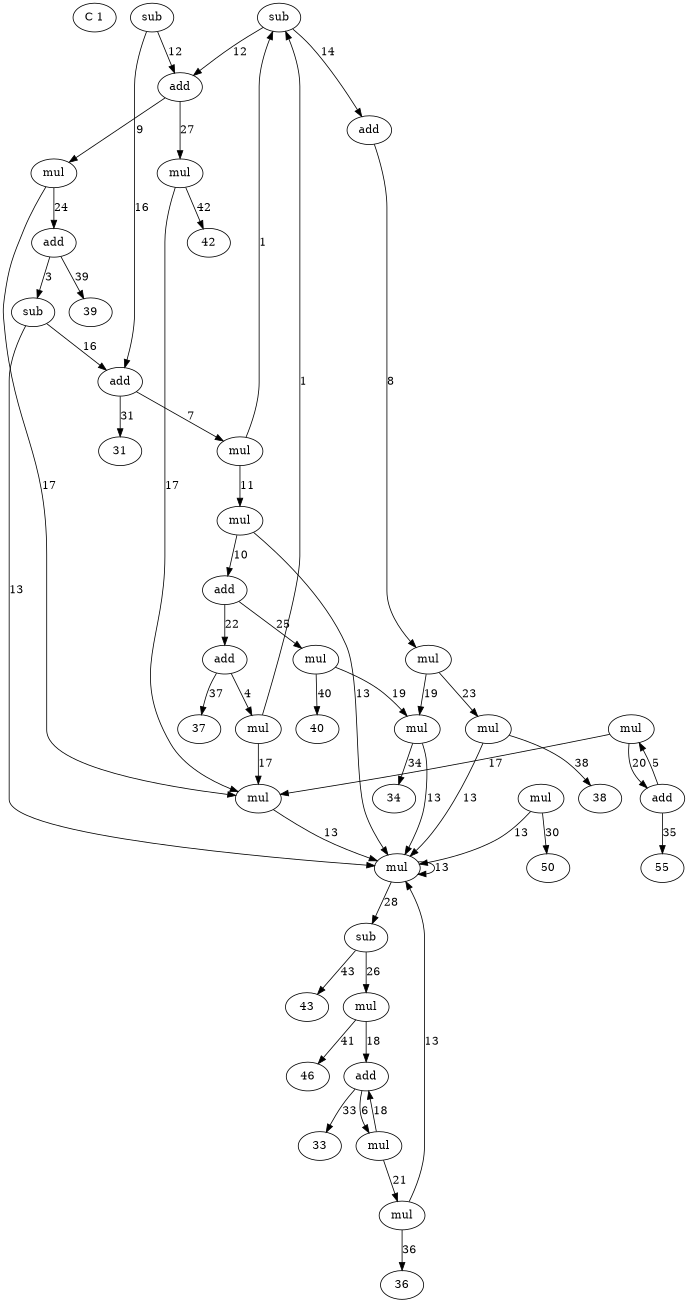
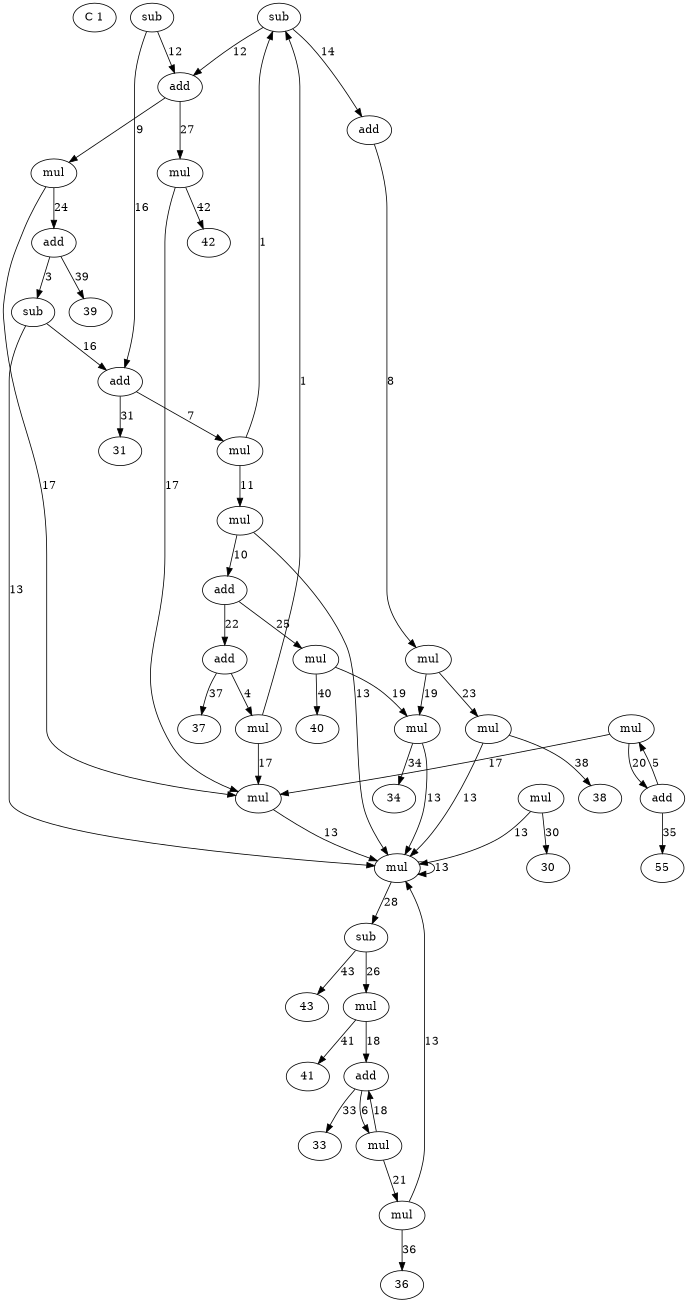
node "50": label "50" -> "30"
node "46": label "46" -> "41"
